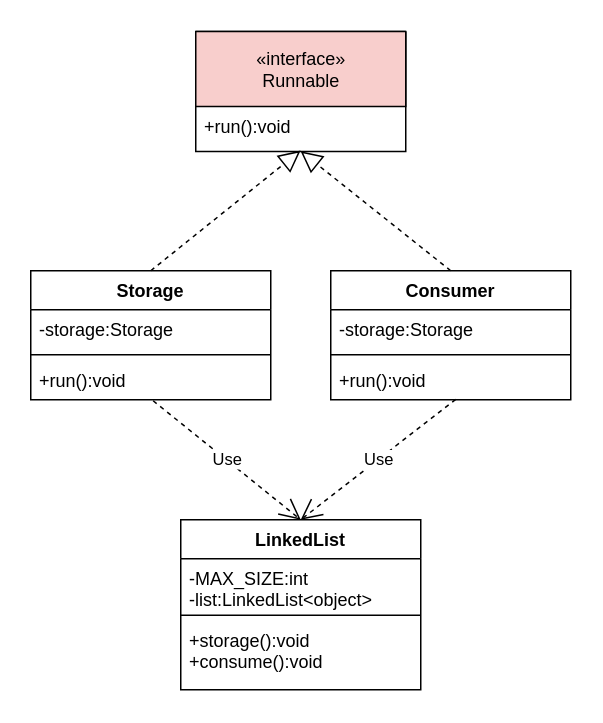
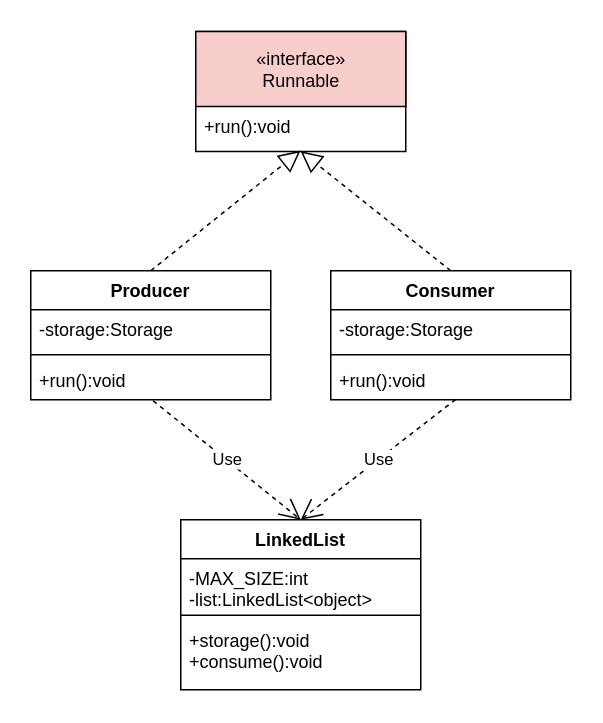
node "Storage": label "Storage" -> "Producer"
